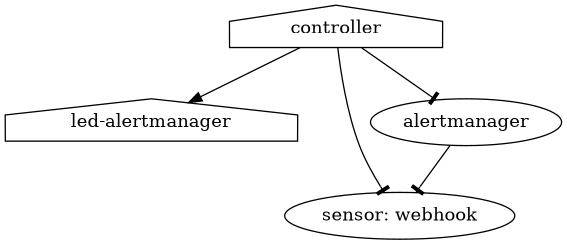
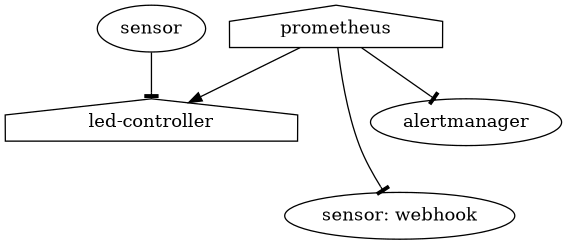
node "sensor": added
node "controller": label "controller" -> "prometheus"
node "led-alertmanager": label "led-alertmanager" -> "led-controller"
edge "alertmanager" -> "sensor: webhook": removed
